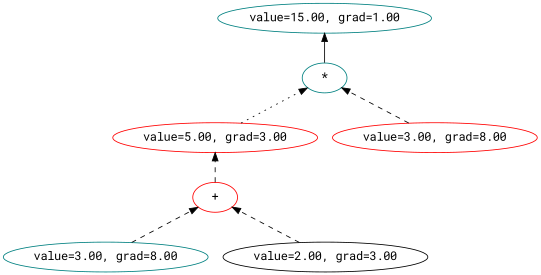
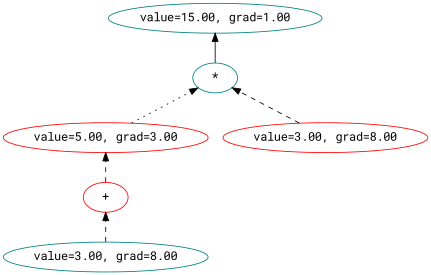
node "value=2.00, grad=3.00": removed
